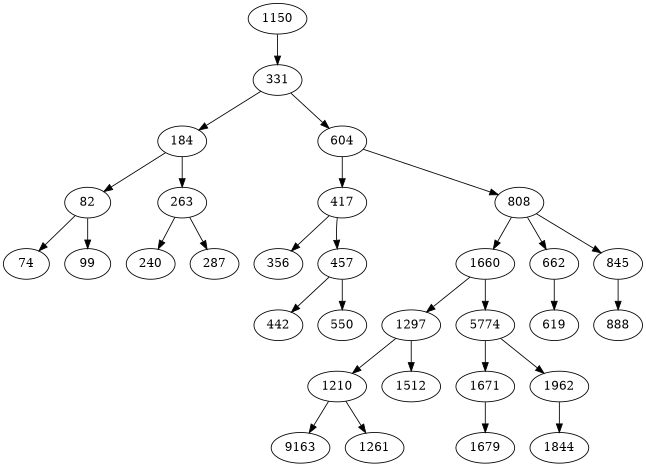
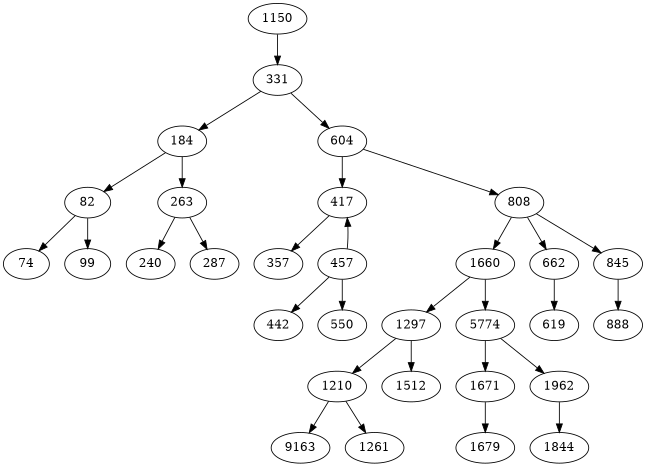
edge "417" -> "457": reversed
node "356": label "356" -> "357"
